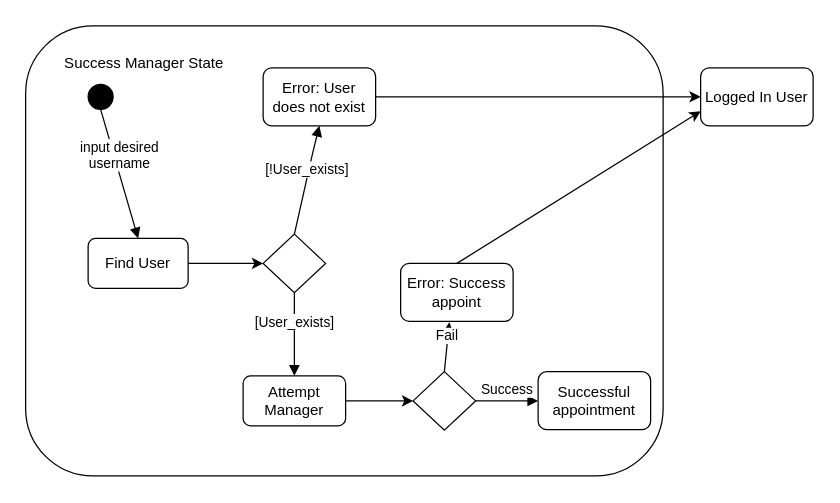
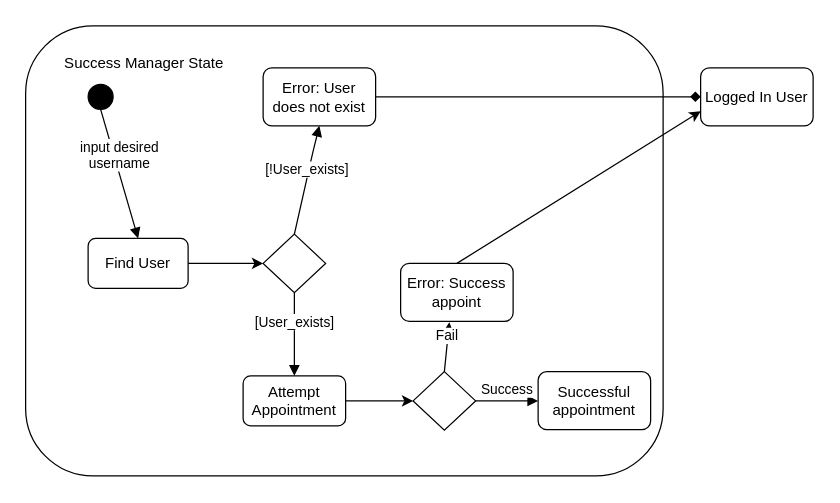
edge "Error: User does not exist" -> "Logged In User": arrowhead classic -> diamond
node "Attempt Manager": label "Attempt Manager" -> "Attempt Appointment"
